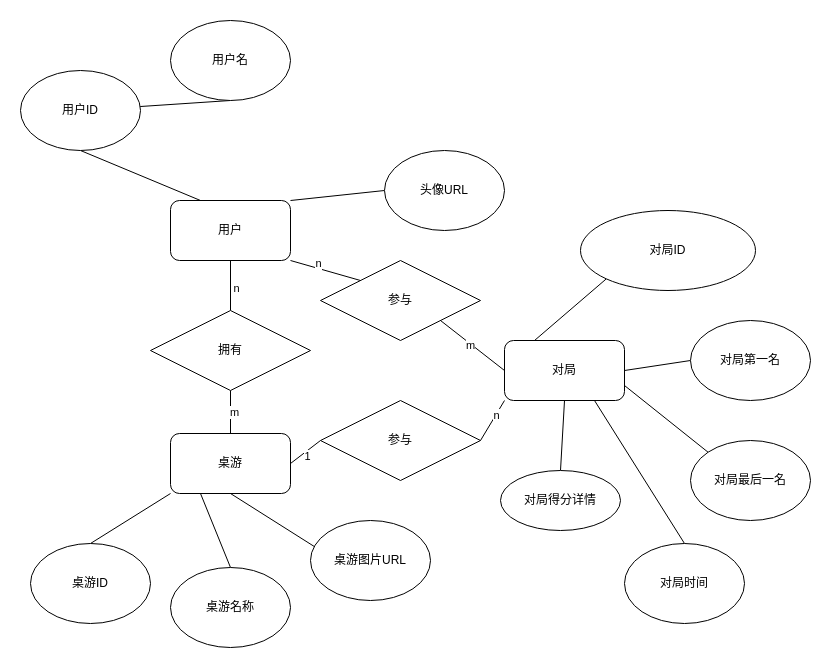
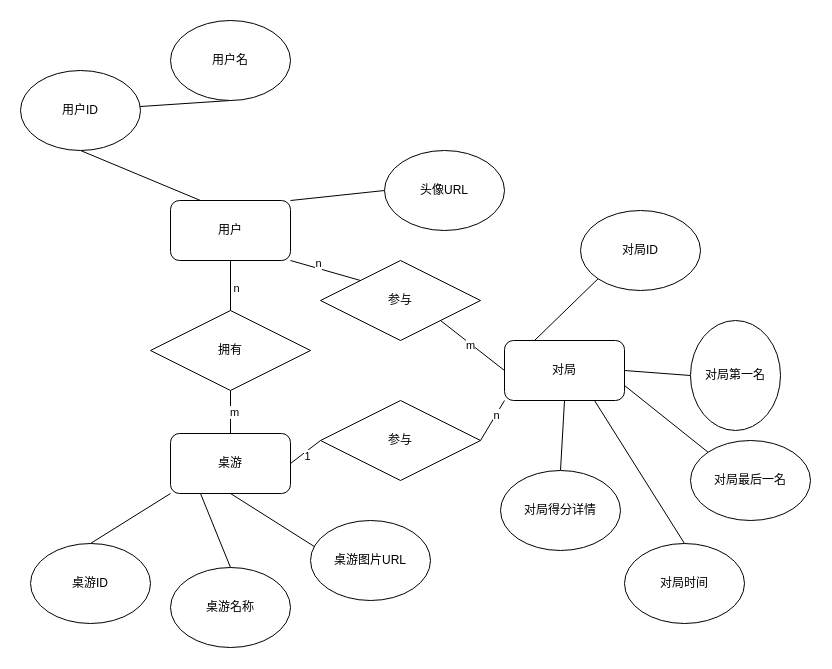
node "对局ID": size 175x80 -> 120x80
node "对局第一名": size 120x80 -> 90x110
node "对局得分详情": size 120x60 -> 120x80
